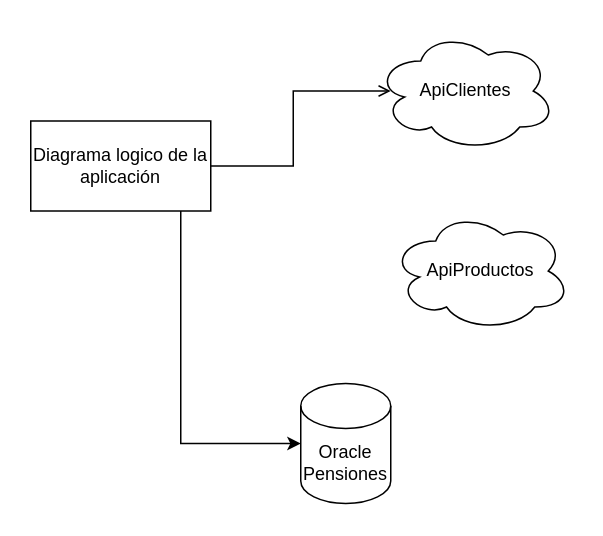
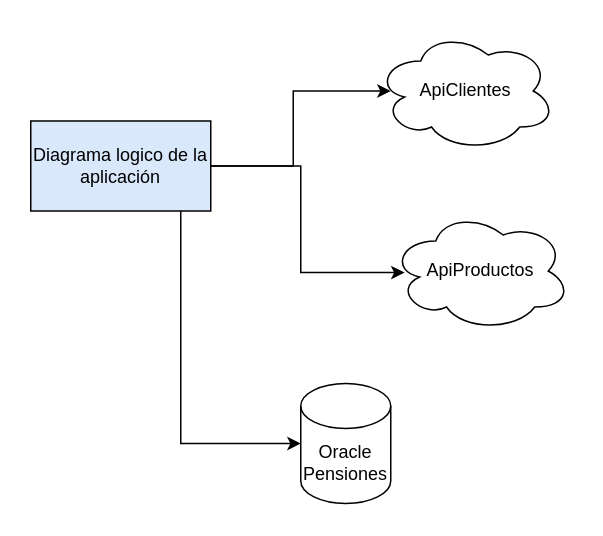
edge "Diagrama logico de la aplicación" -> "ApiClientes": arrowhead open -> classic
node "Diagrama logico de la aplicación": fillcolor #ffffff -> #dae8fc
edge "Diagrama logico de la aplicación" -> "ApiProductos": added
